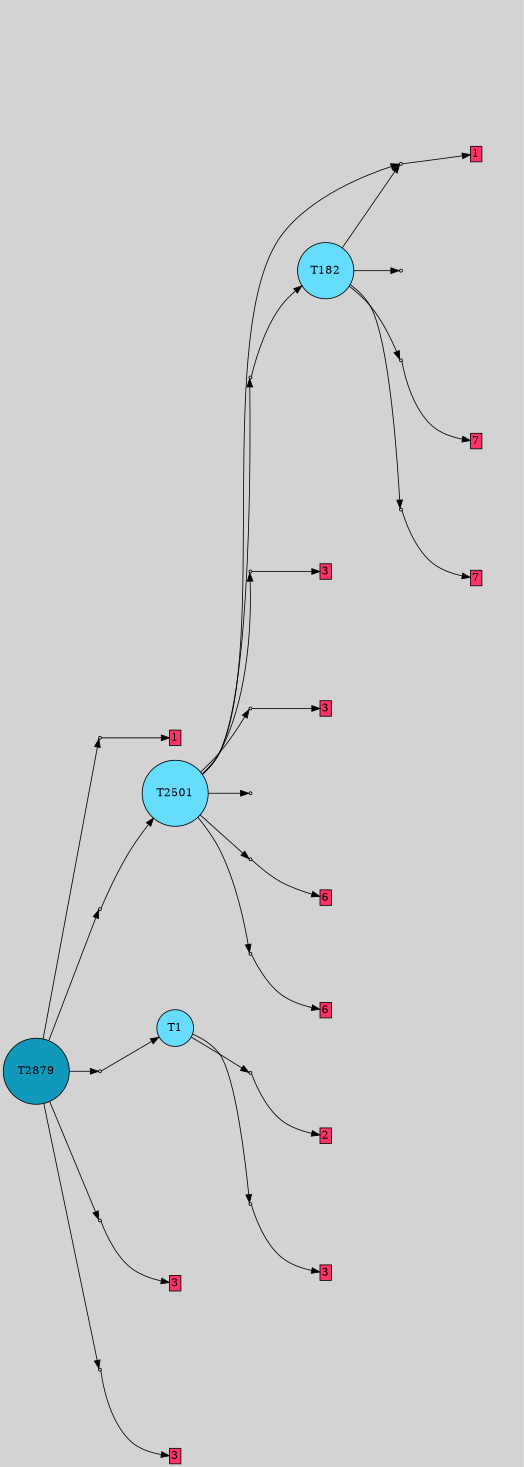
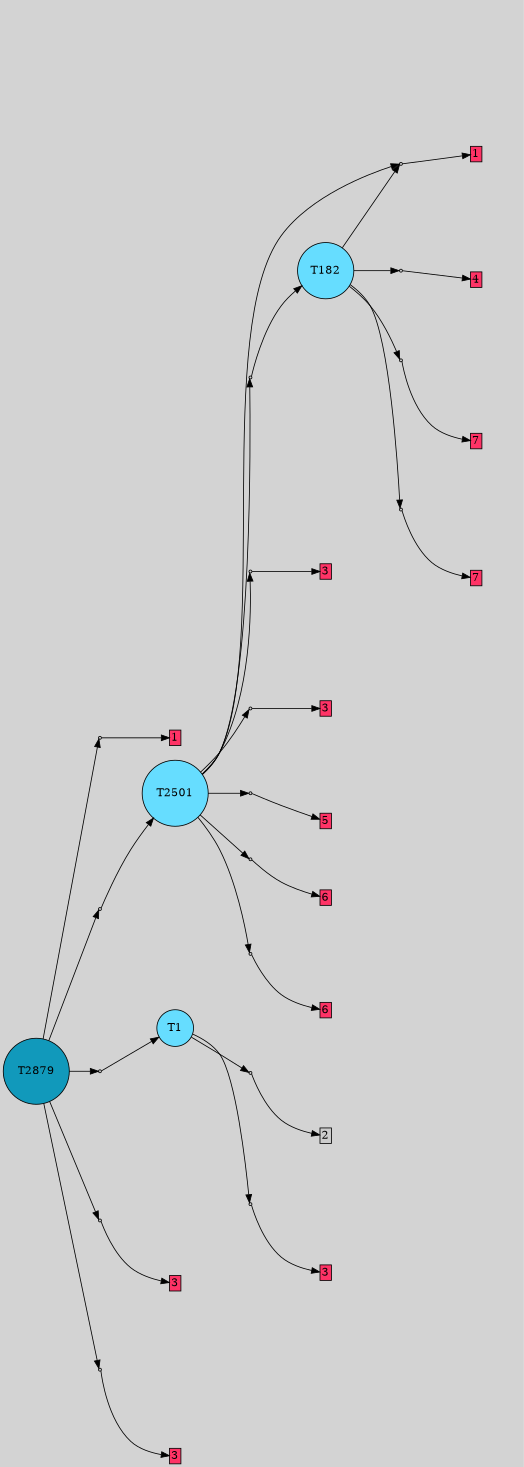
node "4": added
node "5": added
node "2": fillcolor #ff3366 -> #cccccc
